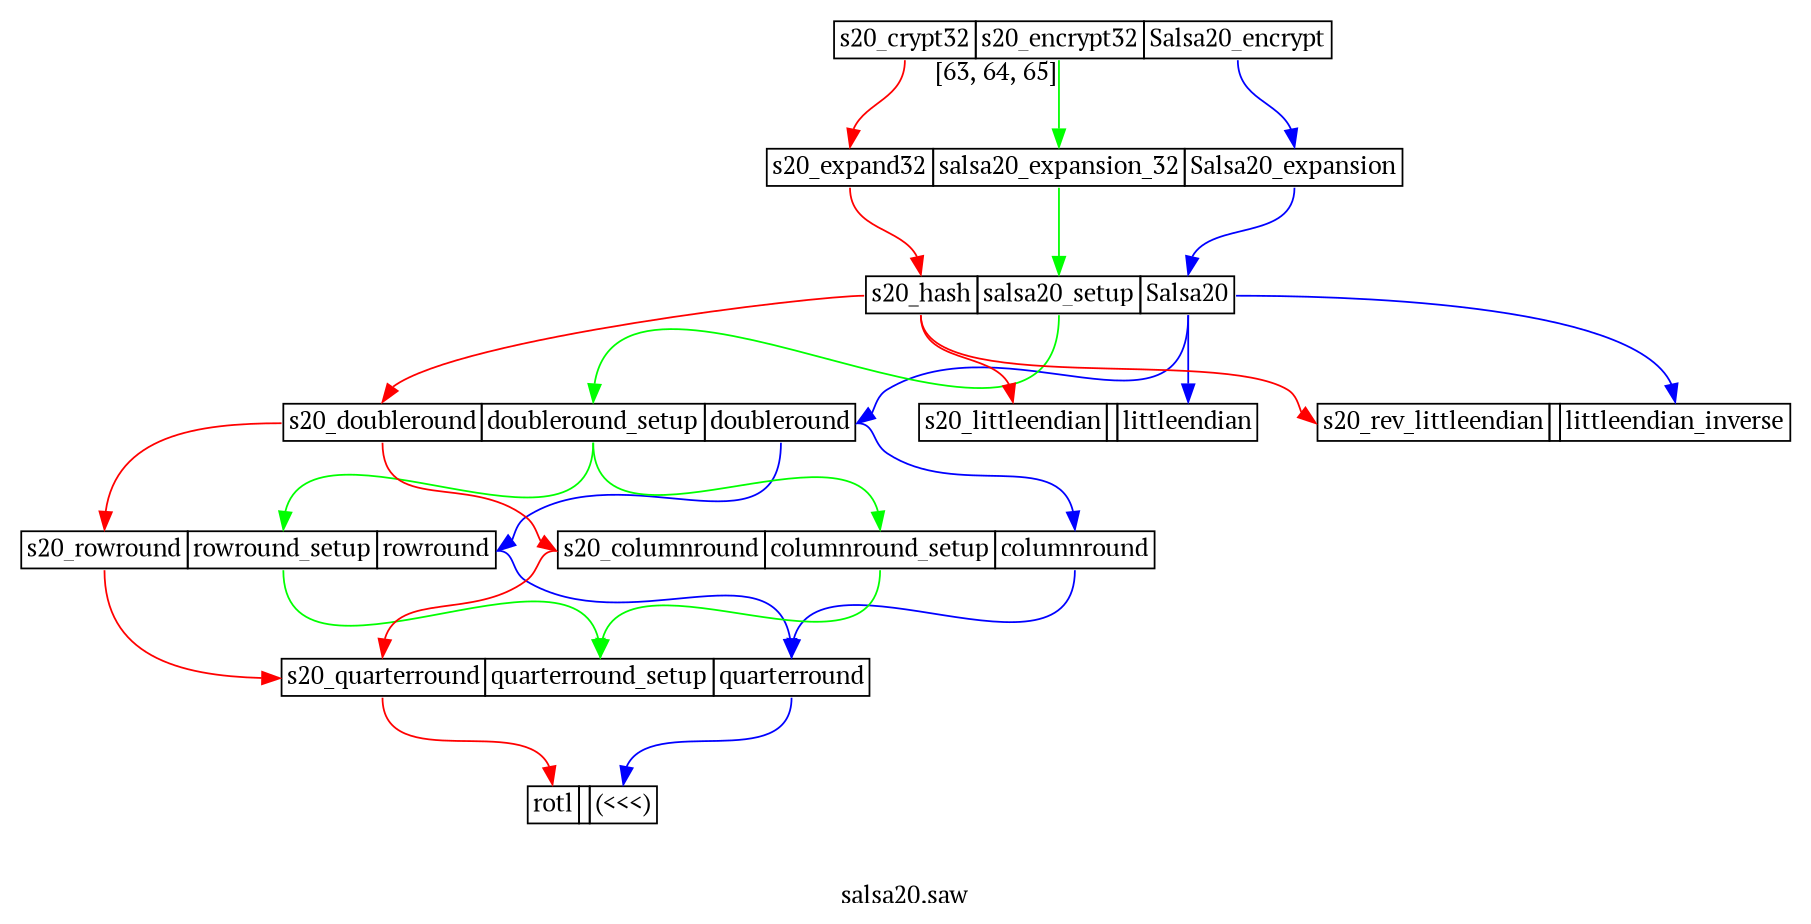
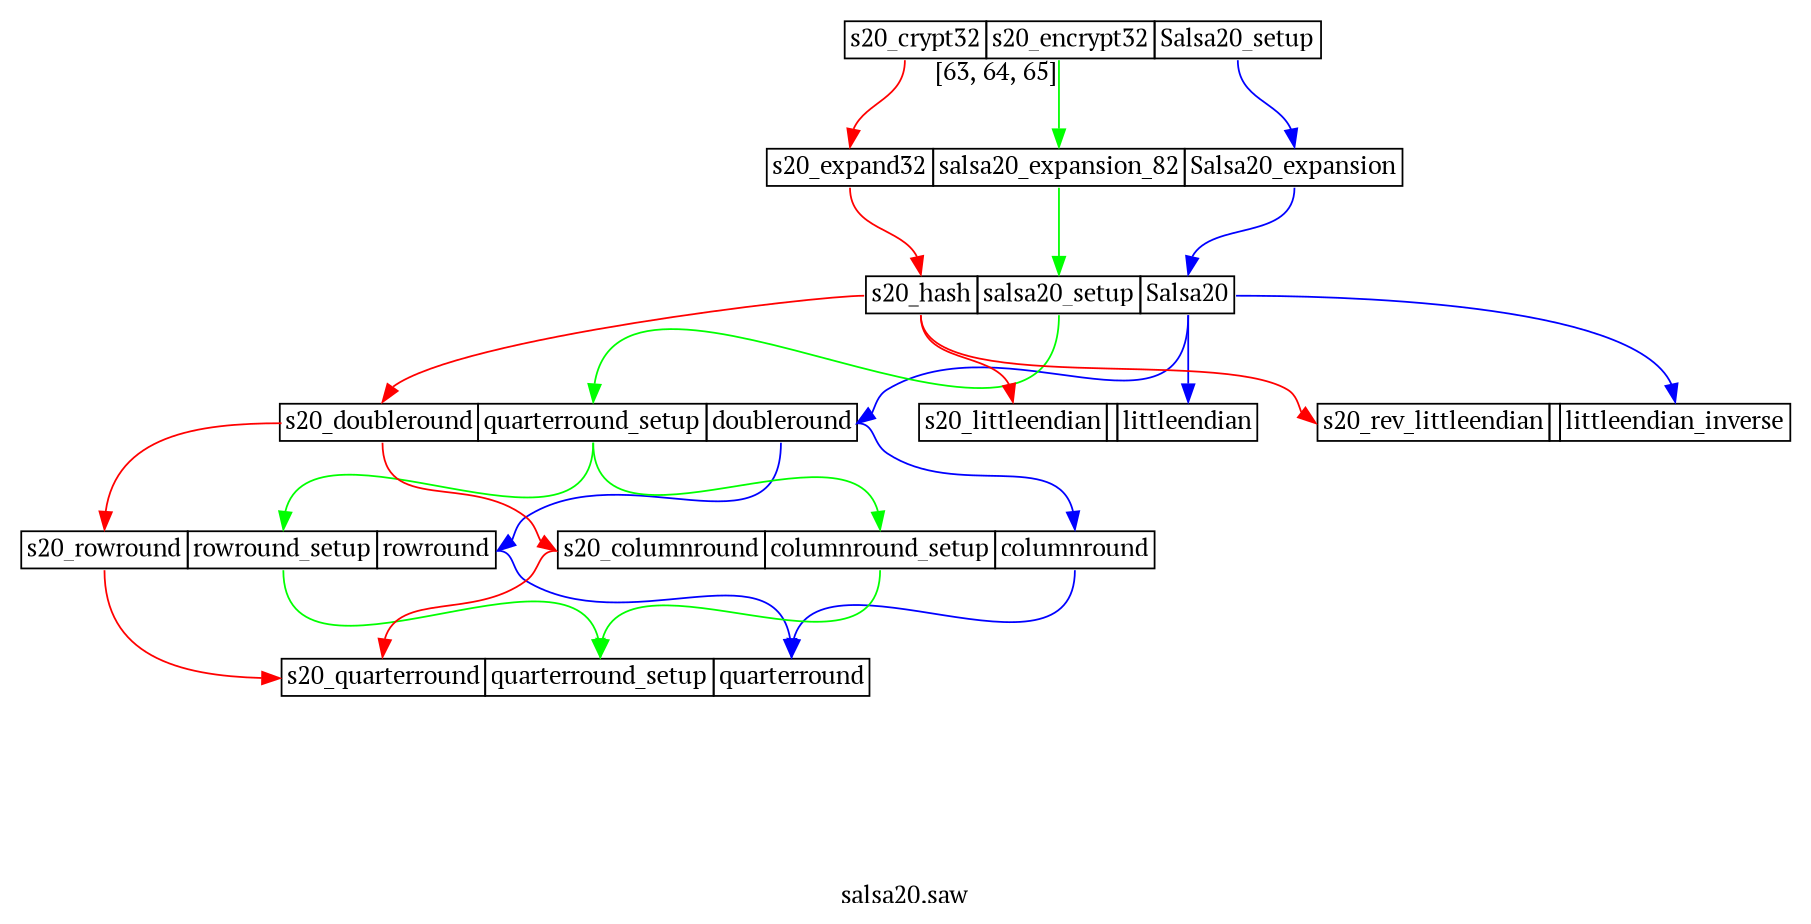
node "s20_crypt32": text "Salsa20_encrypt" -> "Salsa20_setup"
node "s20_expand32": text "salsa20_expansion_32" -> "salsa20_expansion_82"
node "s20_doubleround": text "doubleround_setup" -> "quarterround_setup"
node "rotl": removed
